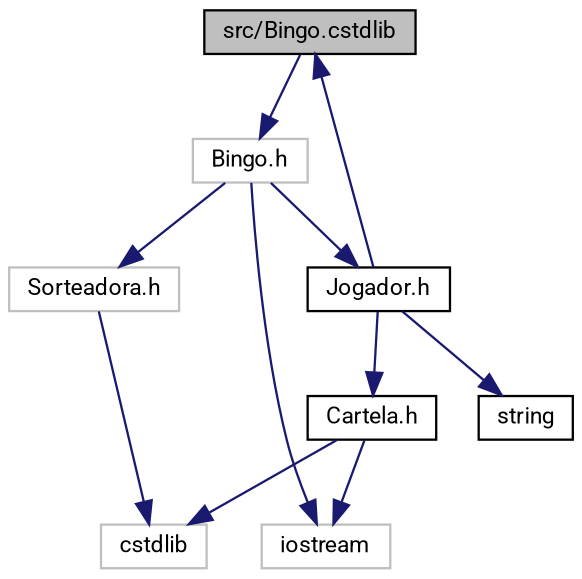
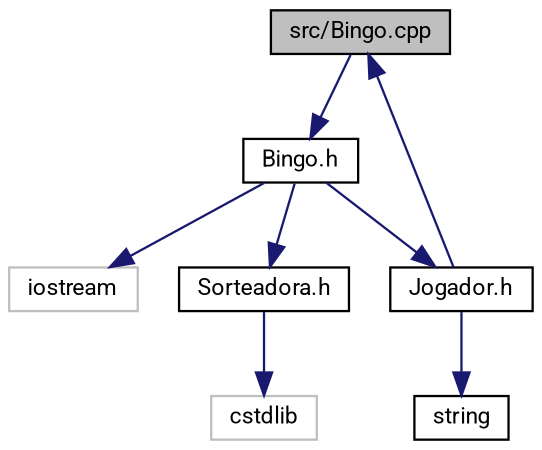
node "src/Bingo.cstdlib": label "src/Bingo.cstdlib" -> "src/Bingo.cpp"
node "Bingo.h": color grey75 -> black
node "Sorteadora.h": color grey75 -> black
node "Cartela.h": removed
